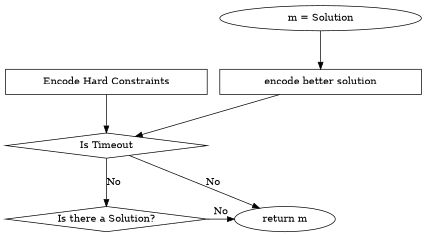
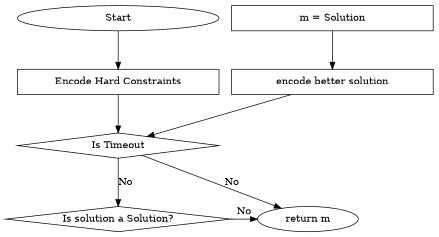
node "Start": added
node "m = Solution": shape ellipse -> box
node "Is there a Solution?": label "Is there a Solution?" -> "Is solution a Solution?"
